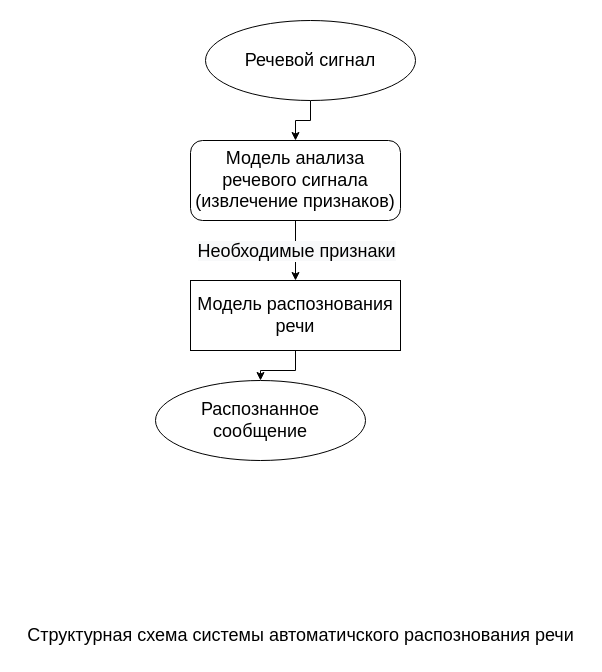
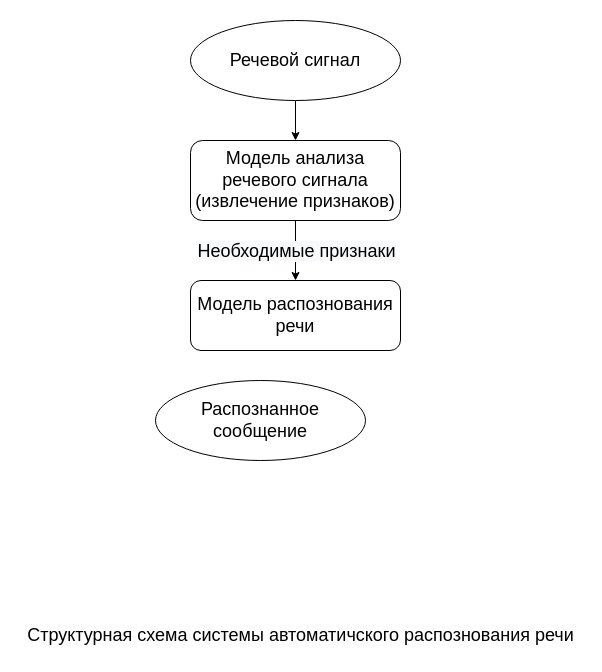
node "Речевой сигнал": moved (311, 61) -> (296, 61)
node "Модель распознования речи": shape rectangle -> rounded rectangle
edge "Модель распознования речи" -> "Распознанное сообщение": removed
